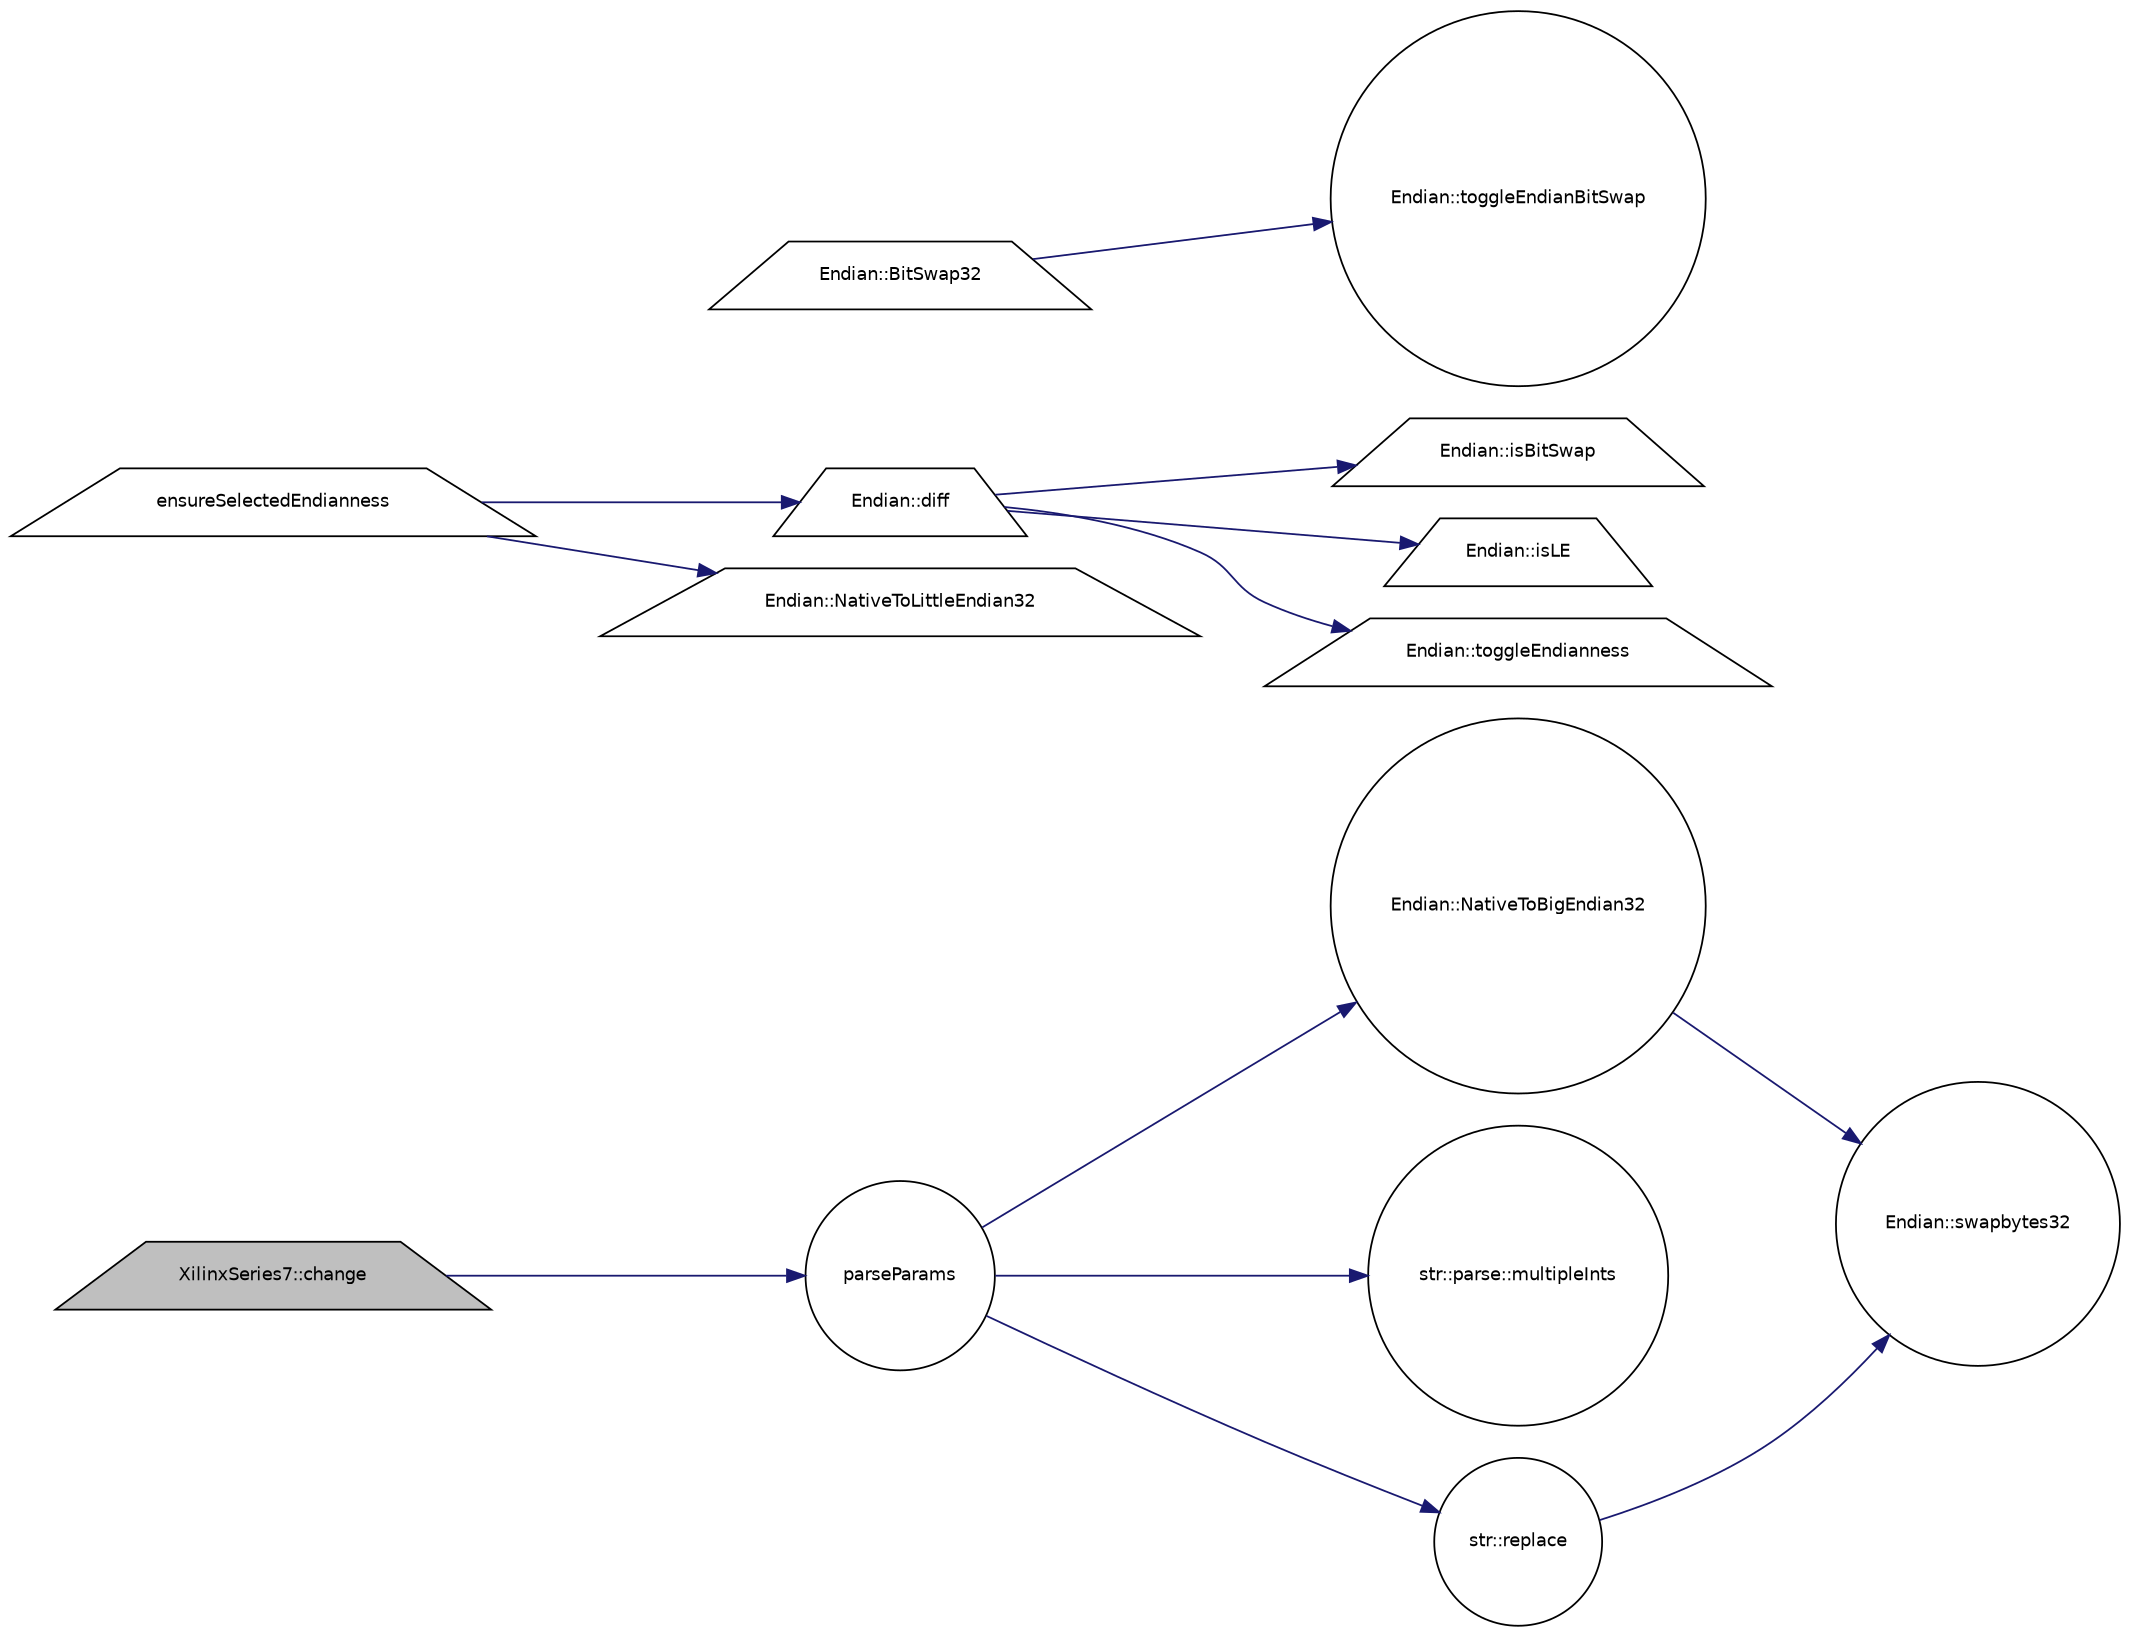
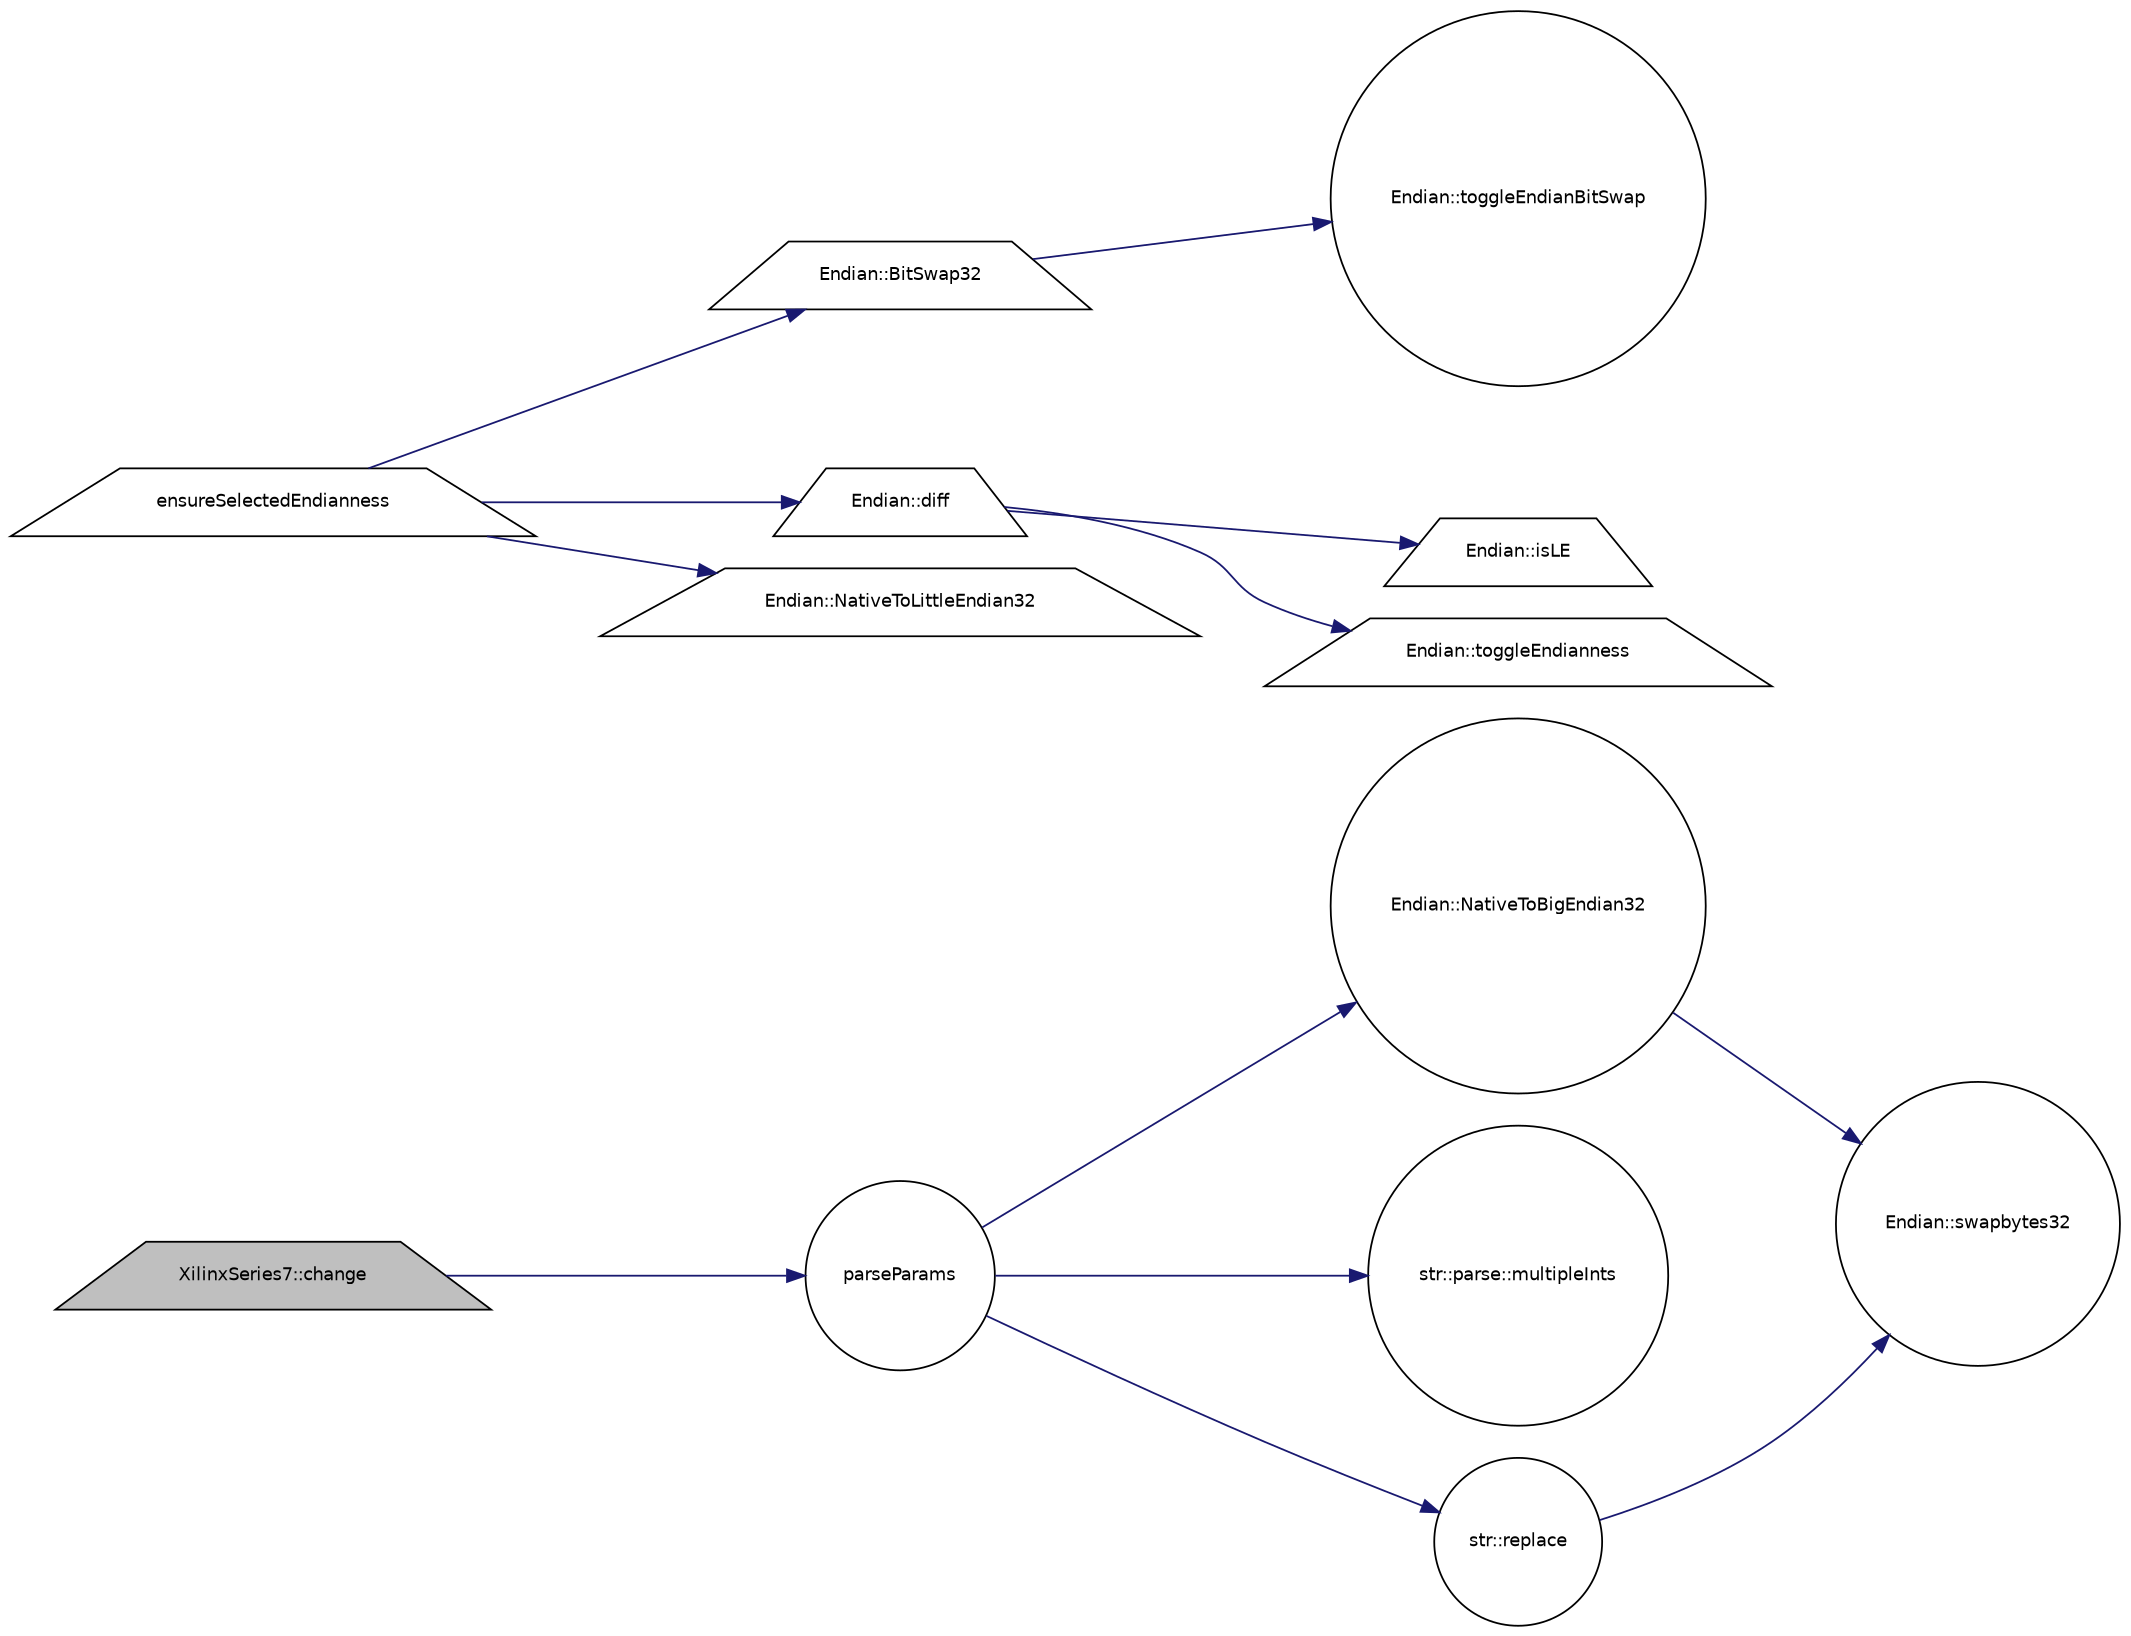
edge "ensureSelectedEndianness" -> "Endian::BitSwap32": added
node "Endian::isBitSwap": removed
